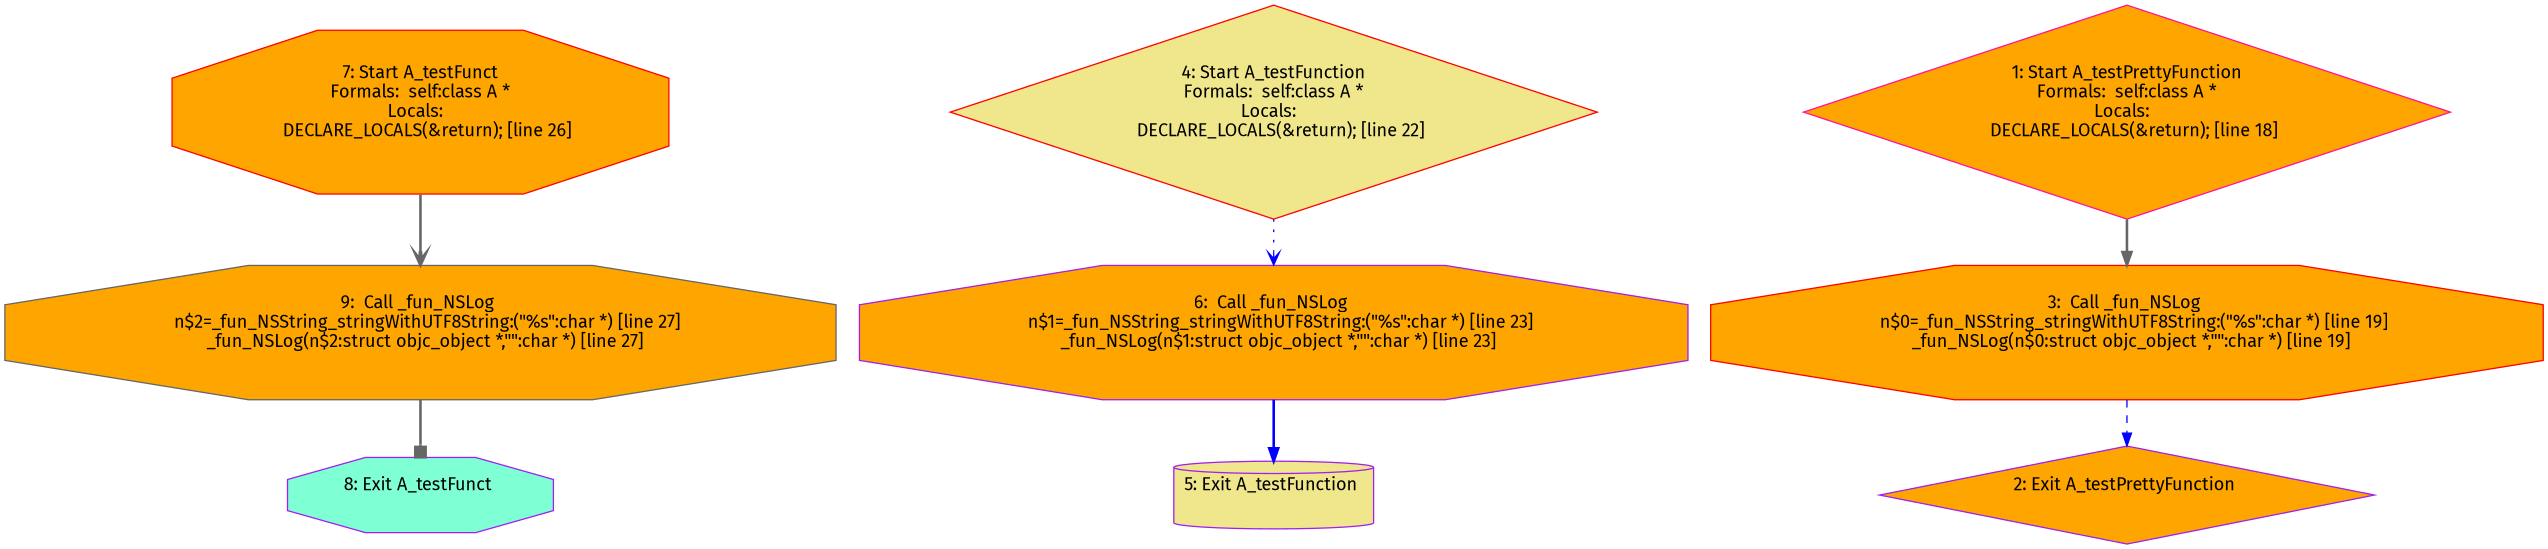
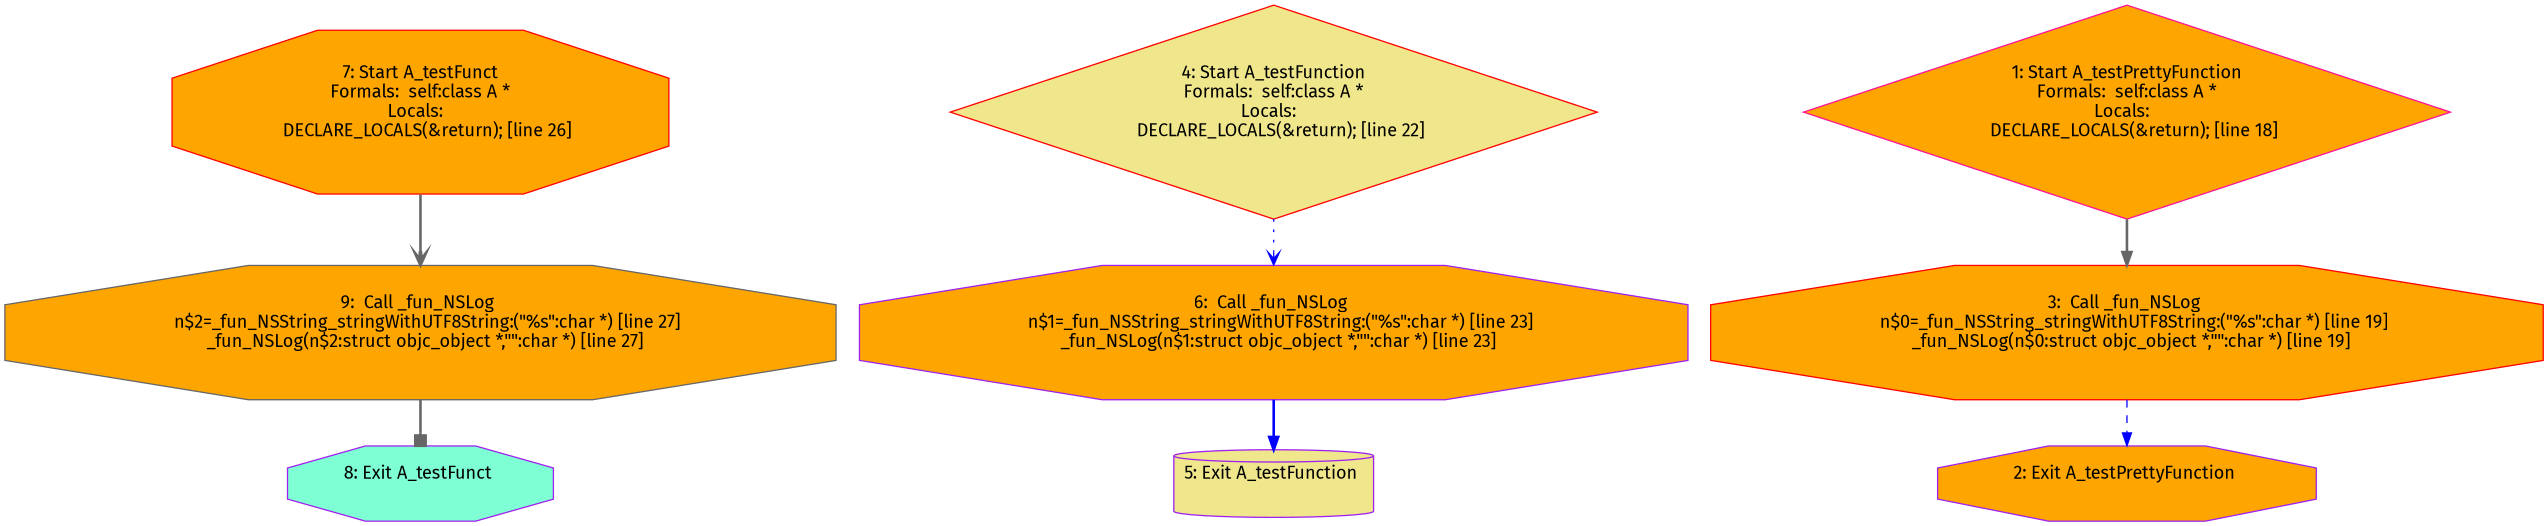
node "2: Exit A_testPrettyFunction": shape diamond -> octagon
